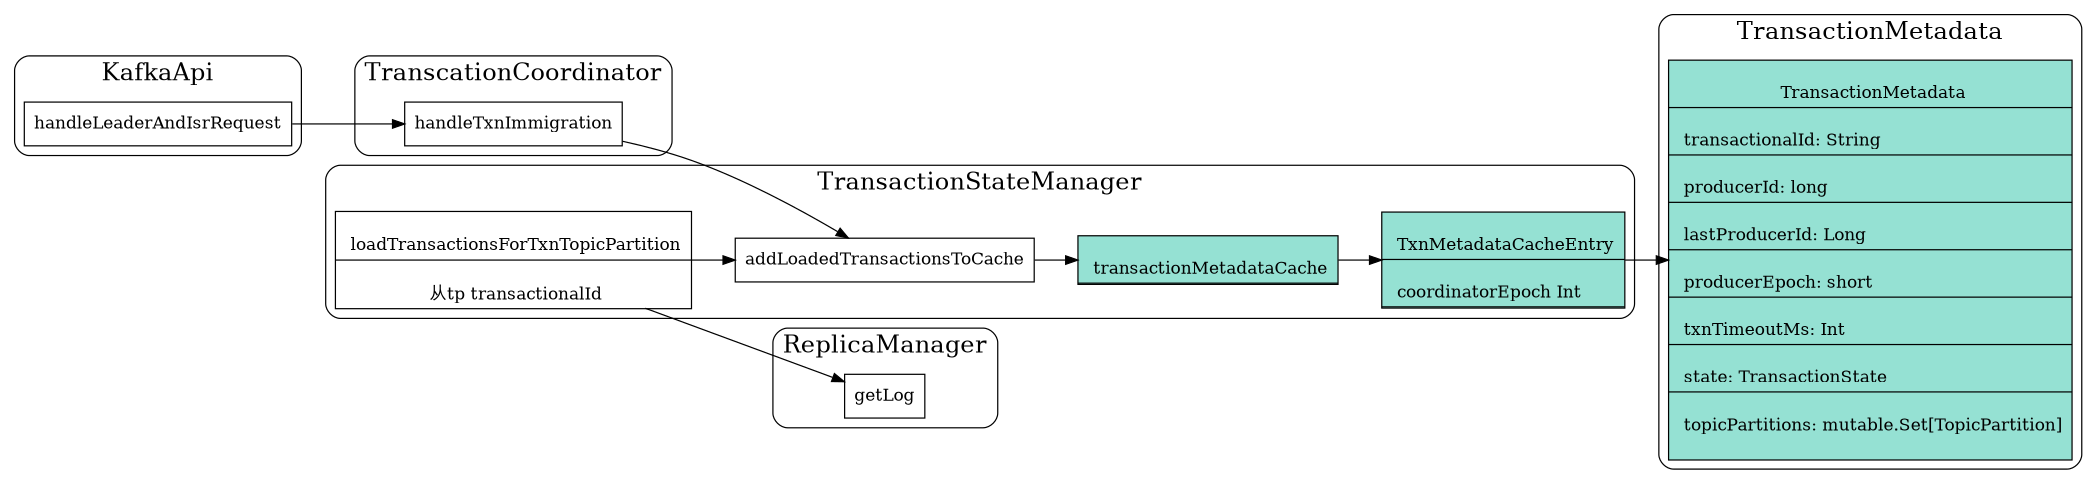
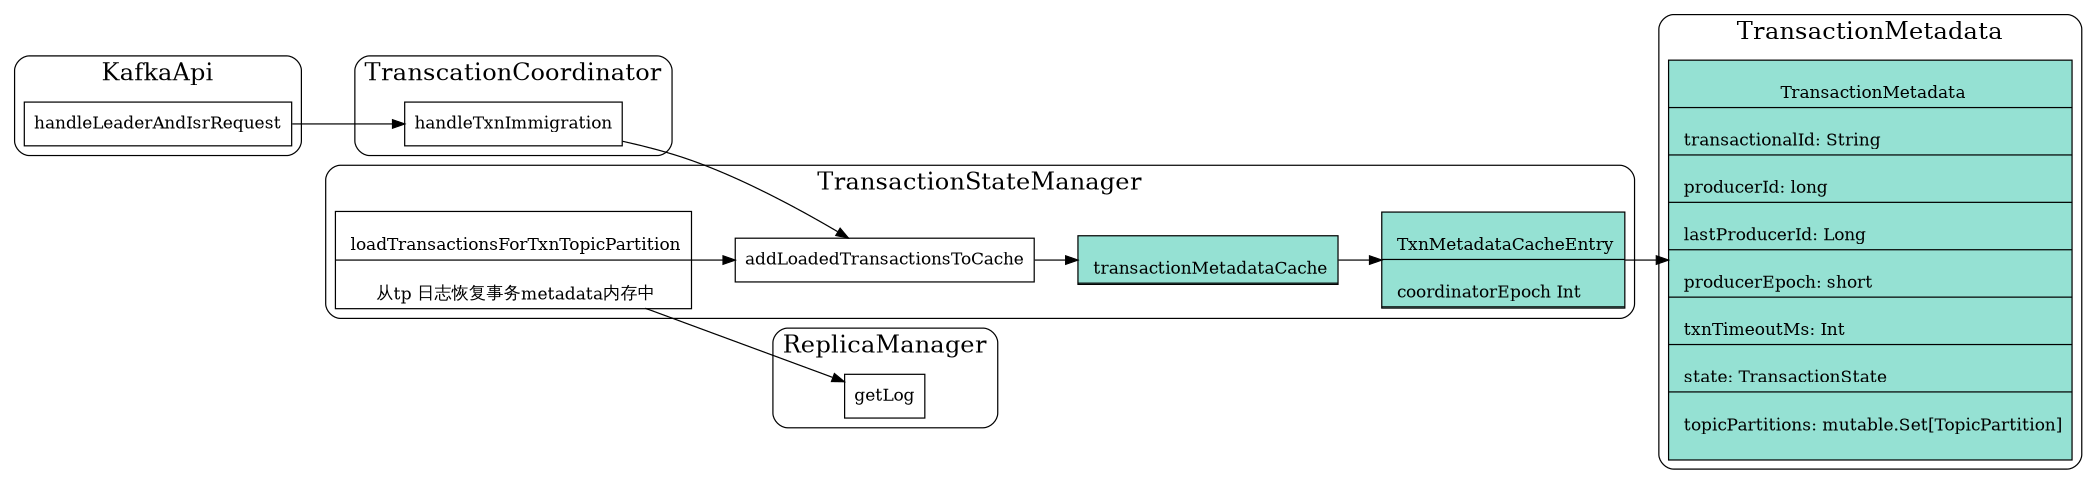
node "loadTransactionsForTxnTopicPartition": text "从tp transactionalId" -> "从tp 日志恢复事务metadata内存中"
